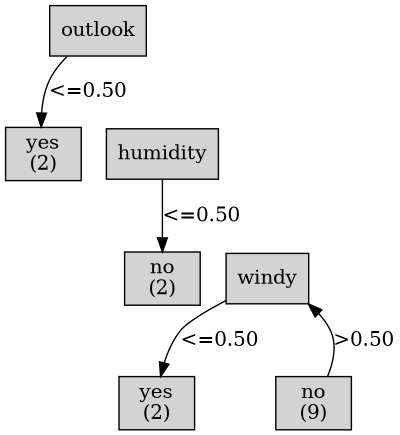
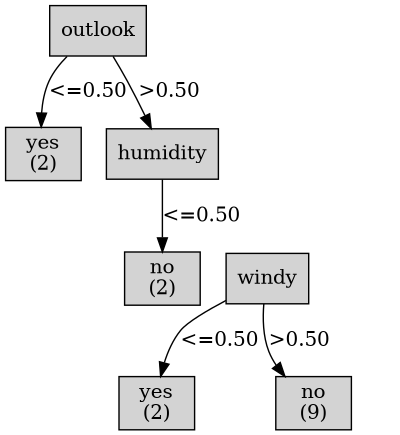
edge "outlook" -> "humidity": added, label ">0.50"
edge "no (9)" -> "windy": reversed
